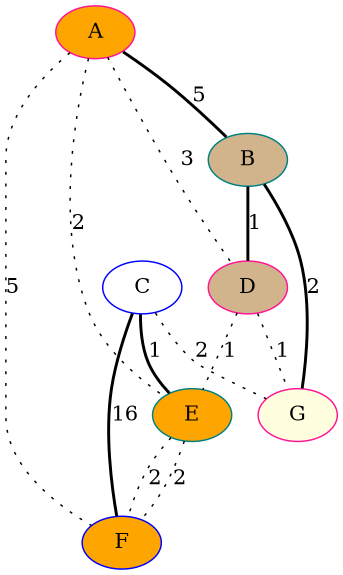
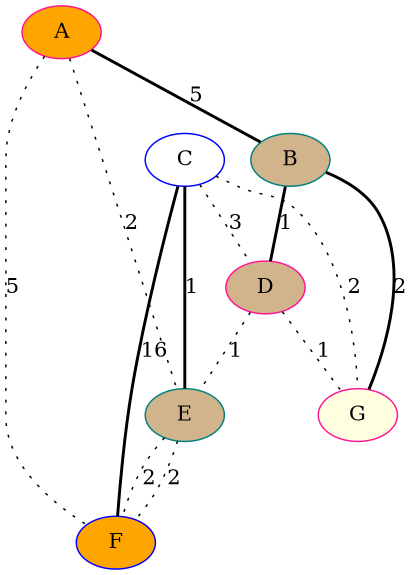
edge "A" -- "D": now "C" -- "D"
node "E": fillcolor orange -> tan
